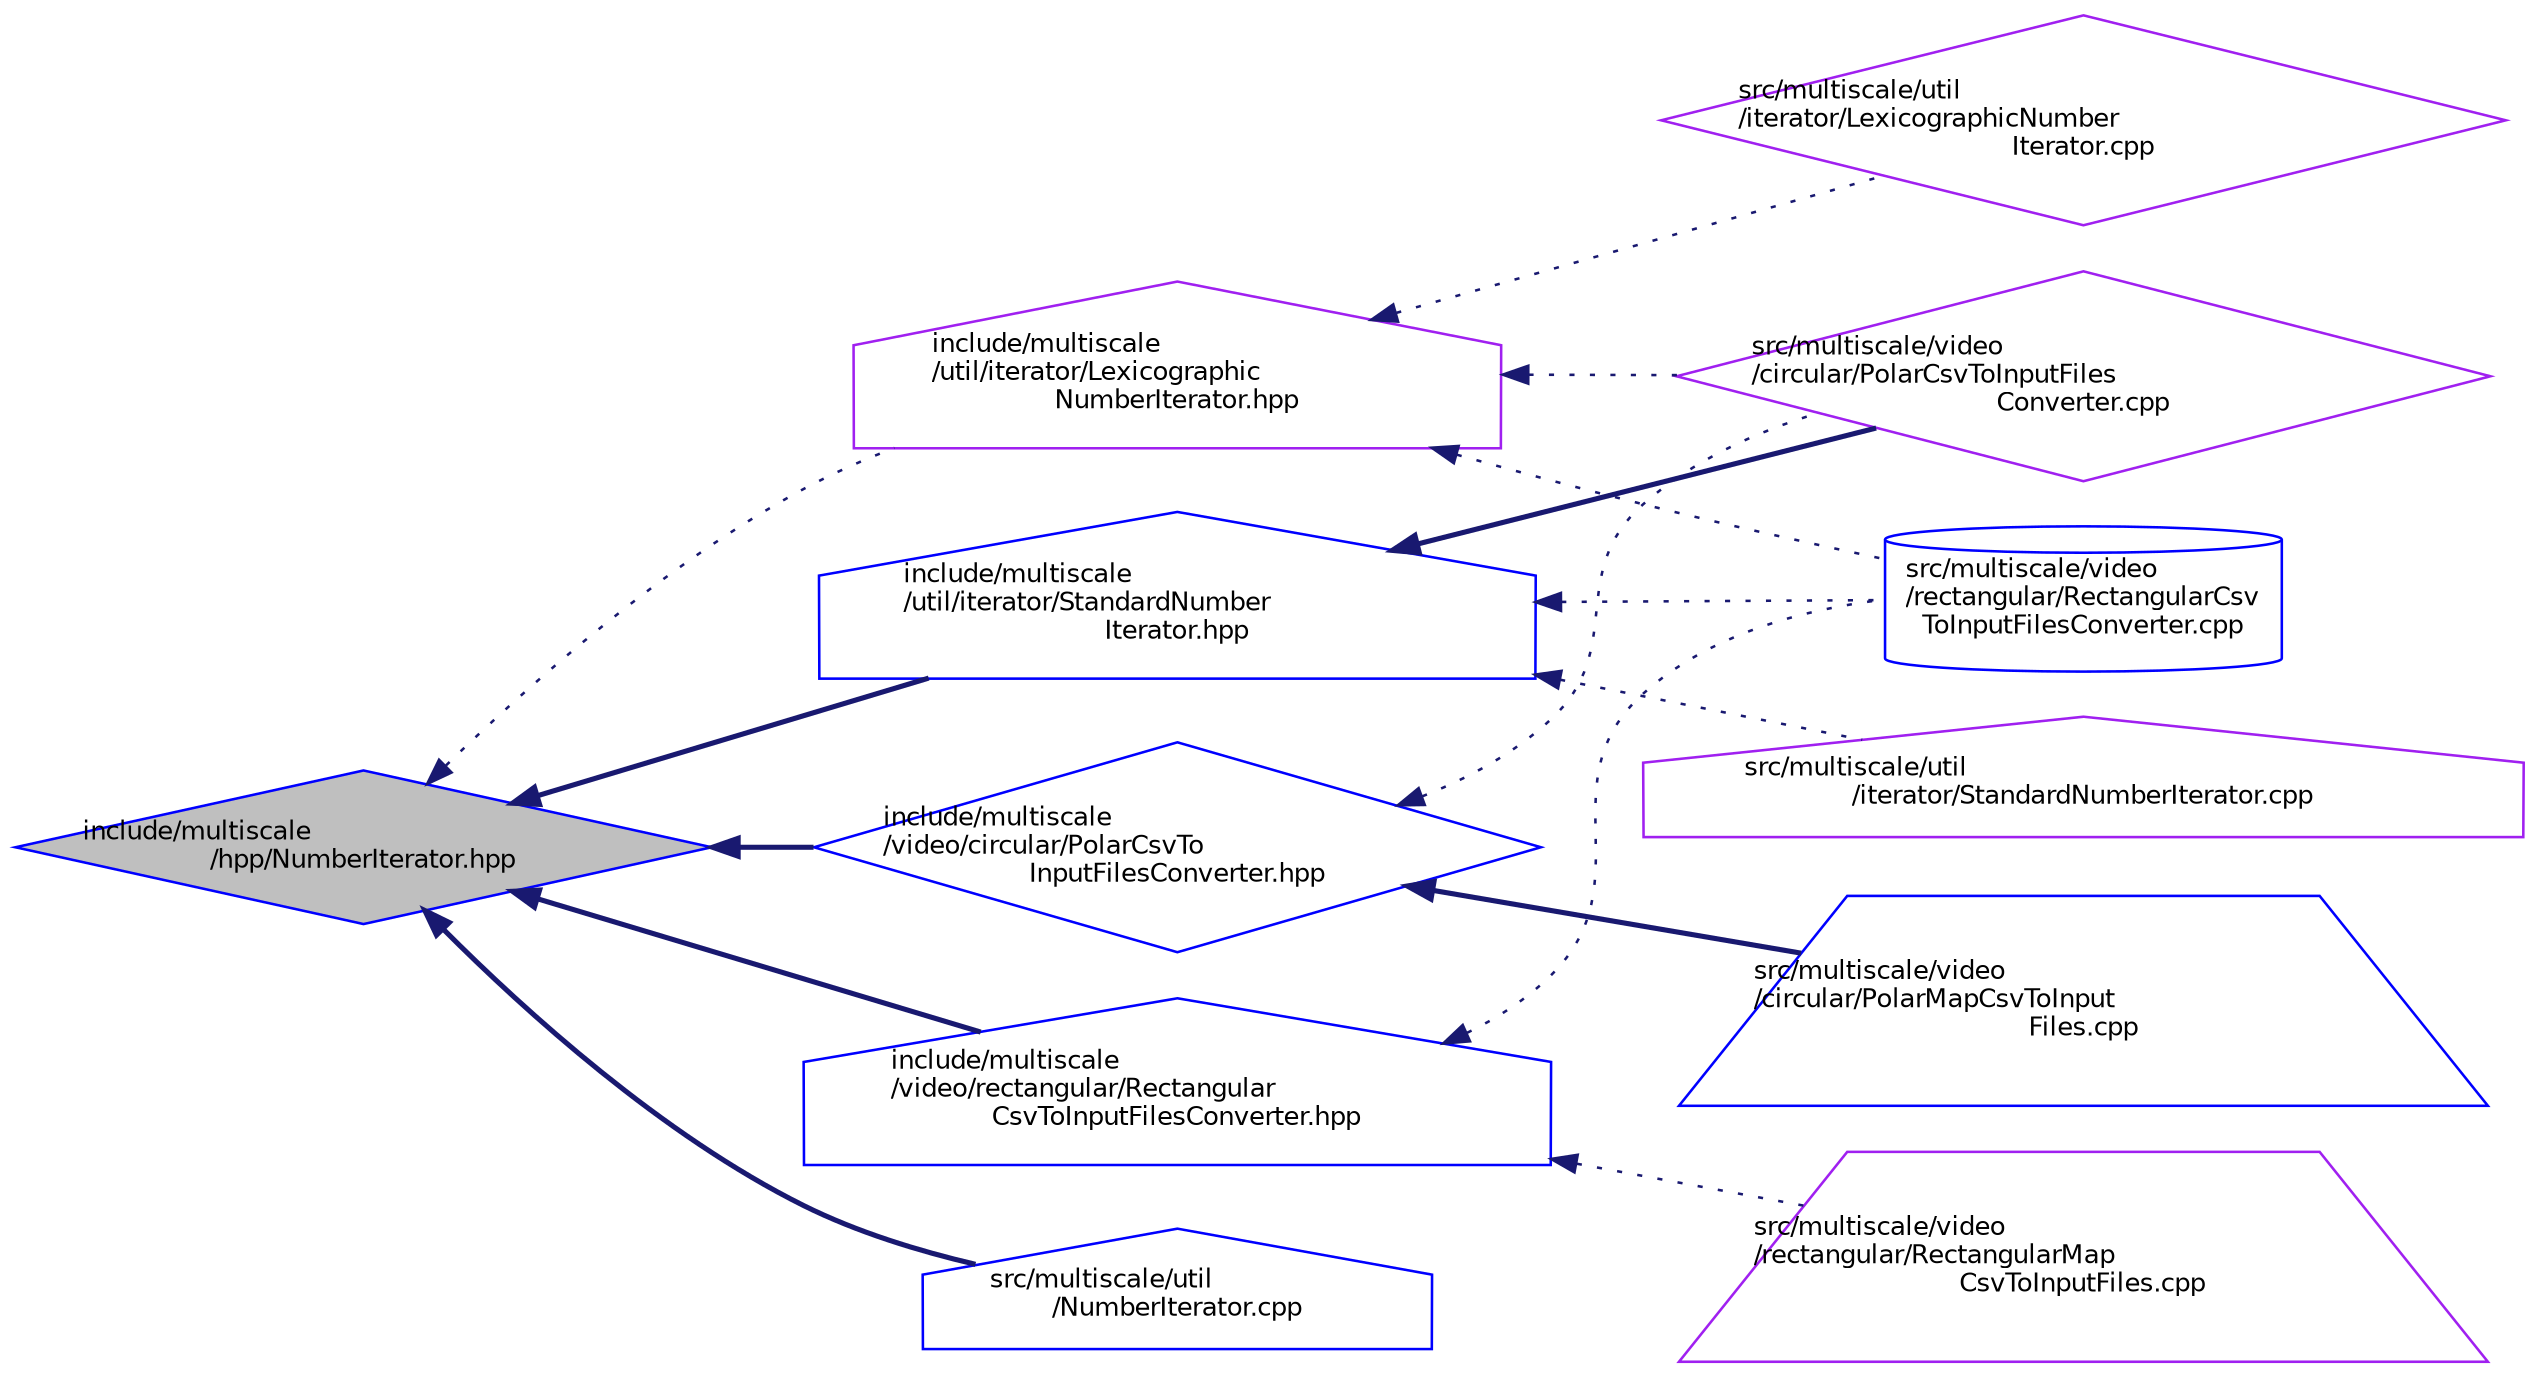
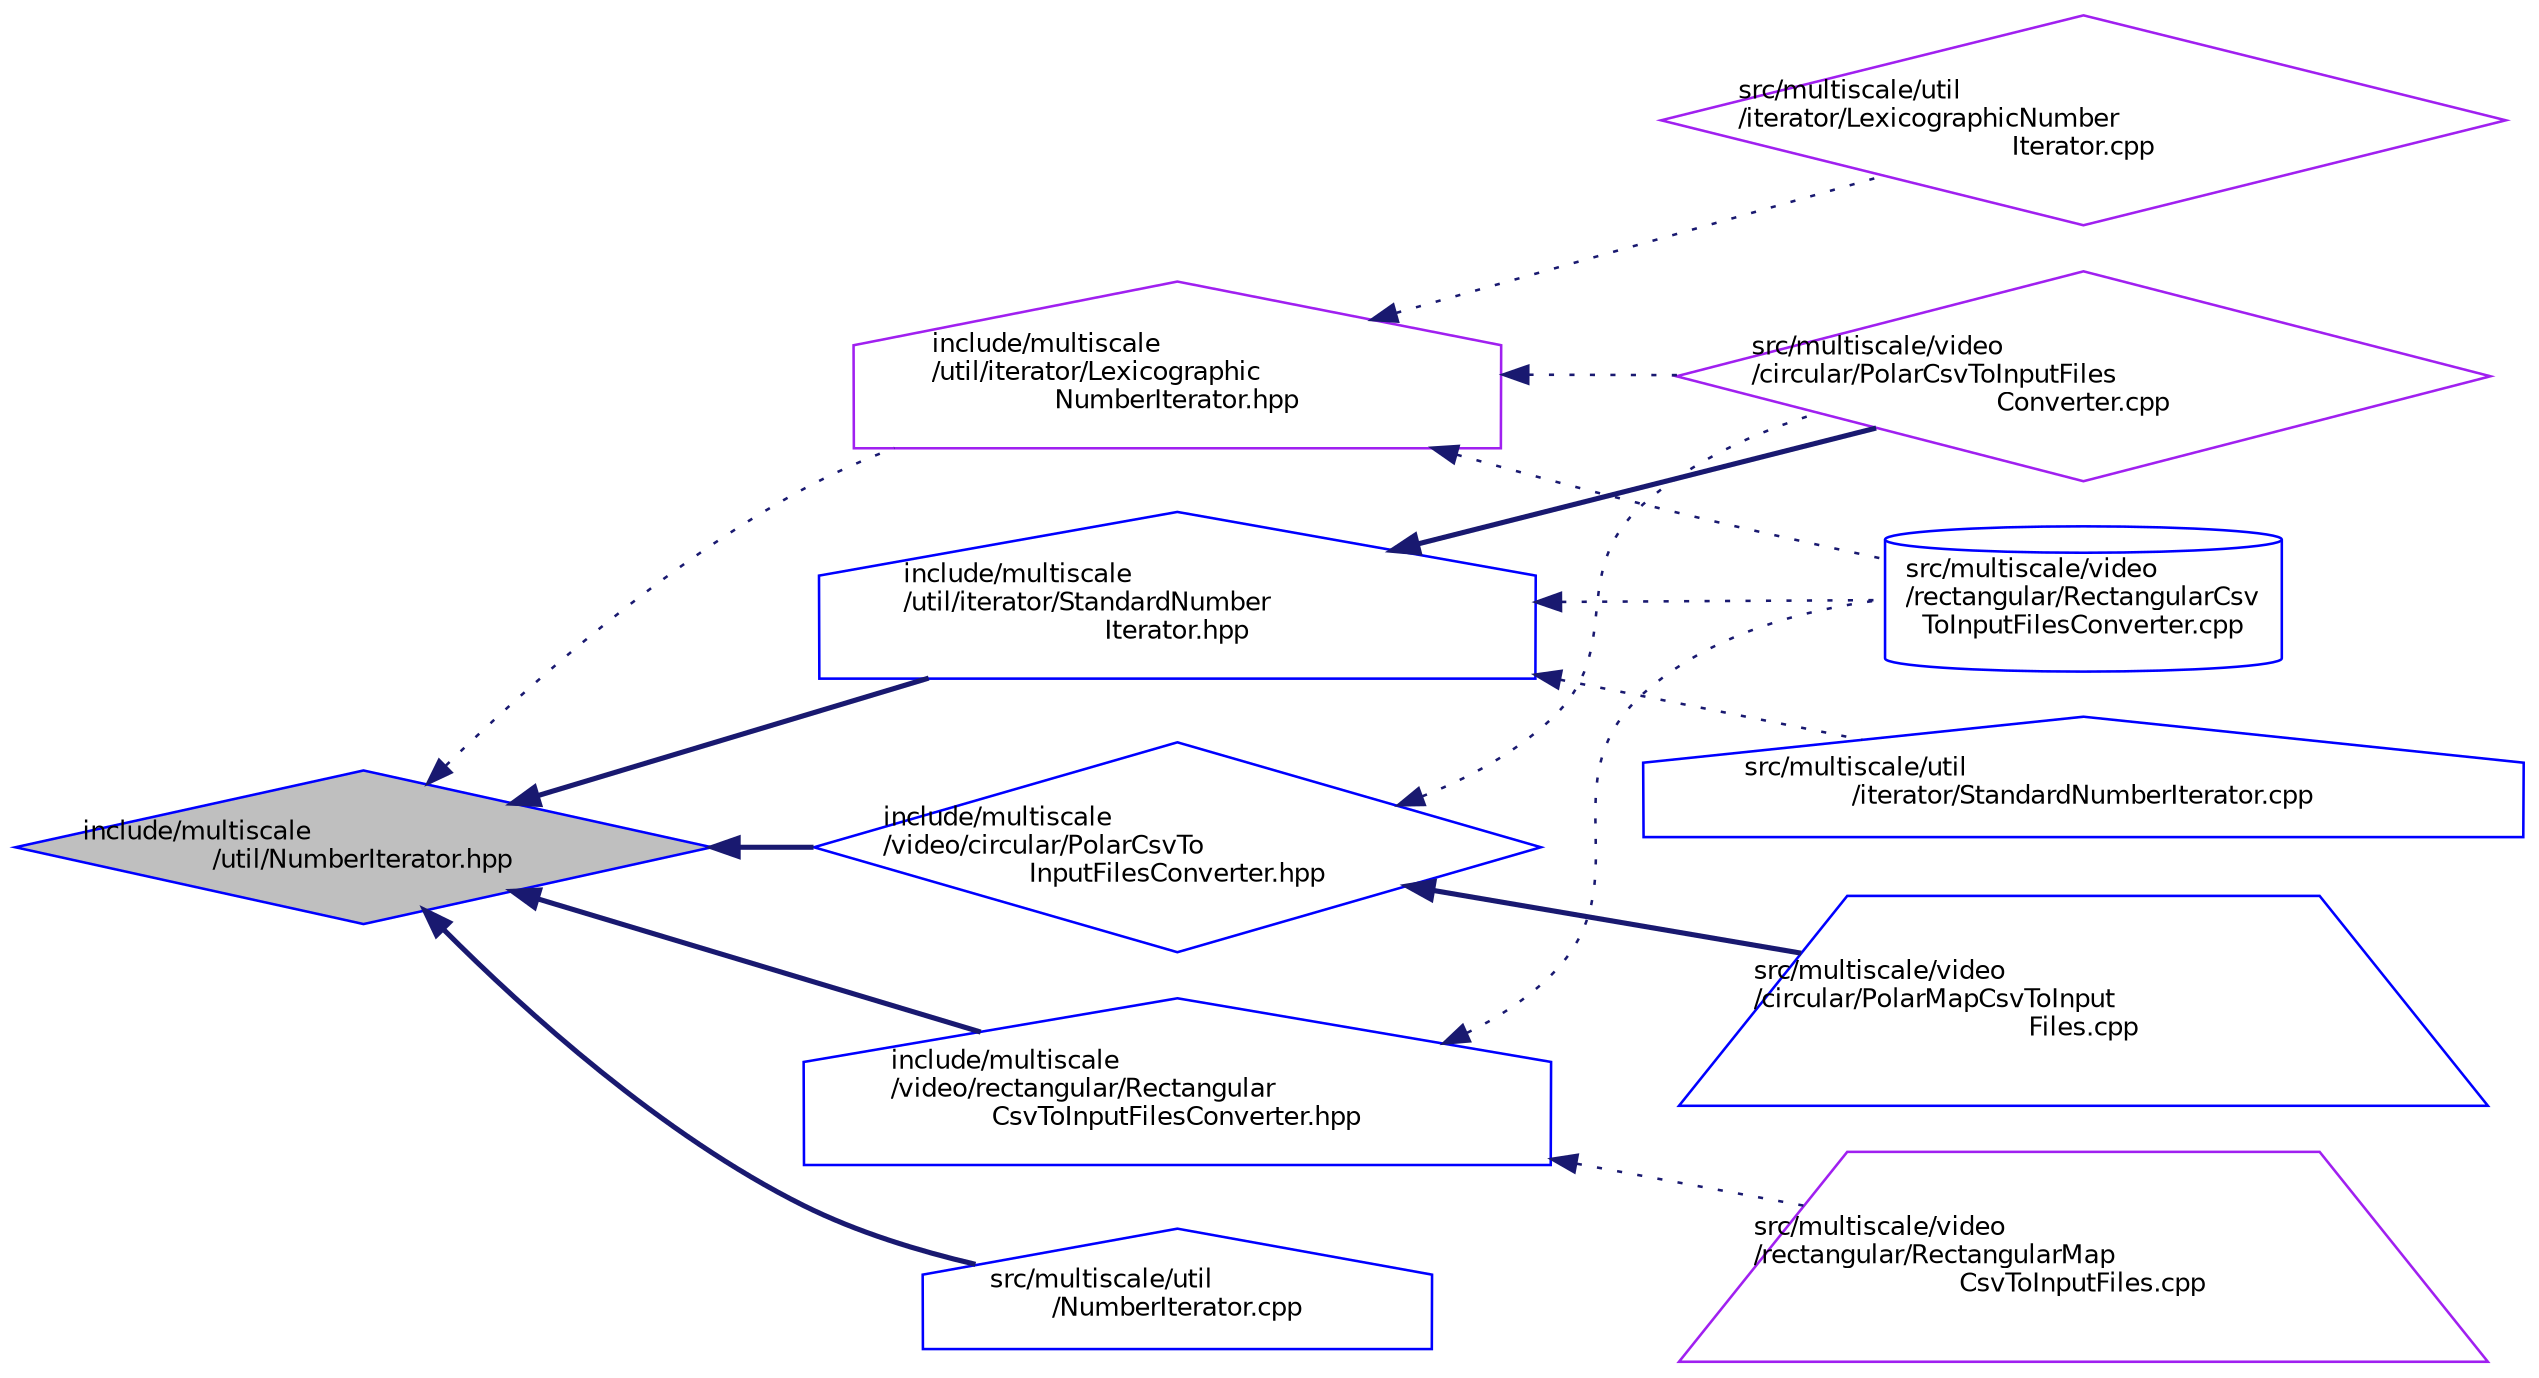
node "src/multiscale/util /iterator/StandardNumberIterator.cpp": color purple -> blue
node "include/multiscale /hpp/NumberIterator.hpp": label "include/multiscale /hpp/NumberIterator.hpp" -> "include/multiscale /util/NumberIterator.hpp"
